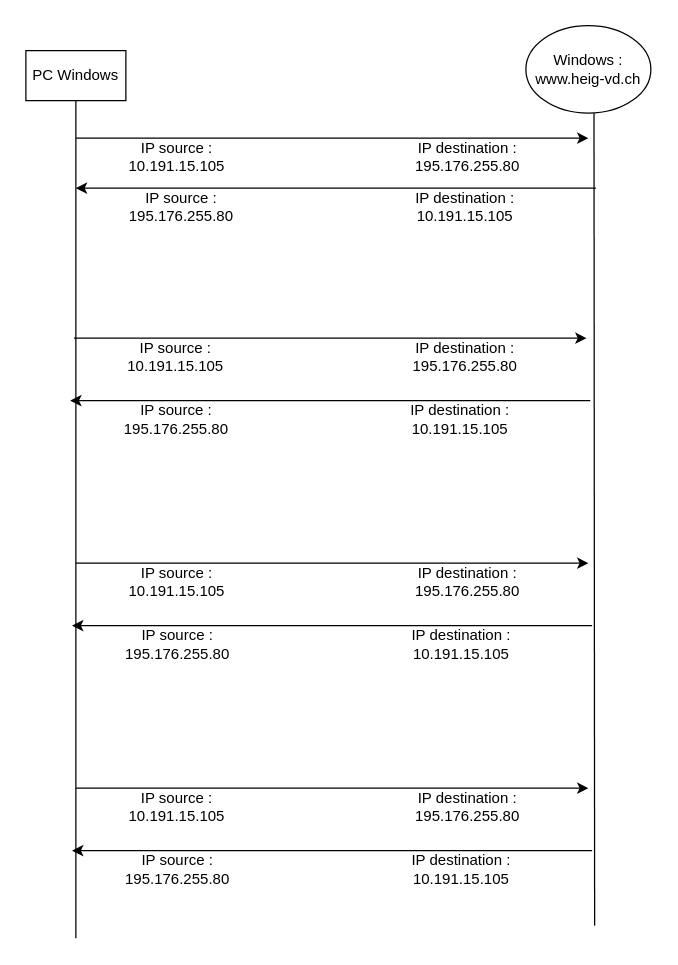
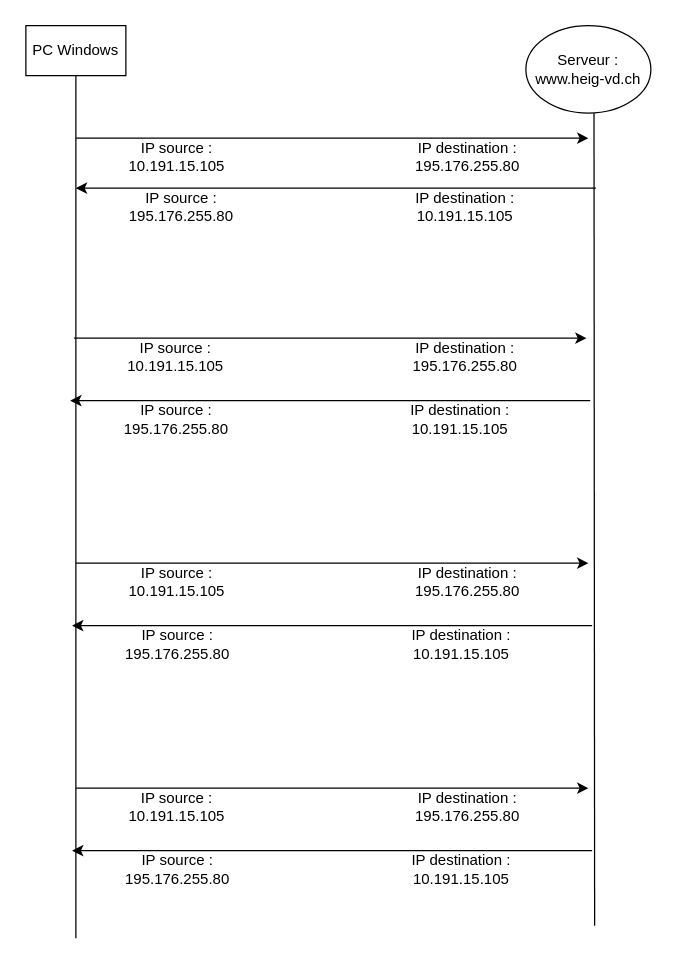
node "Windows : www.heig-vd.ch": label "Windows : www.heig-vd.ch" -> "Serveur : www.heig-vd.ch"
node "PC Windows": moved (76, 76) -> (76, 51)
